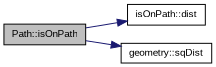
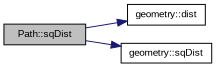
node "isOnPath::dist": label "isOnPath::dist" -> "geometry::dist"
node "Path::isOnPath": label "Path::isOnPath" -> "Path::sqDist"
